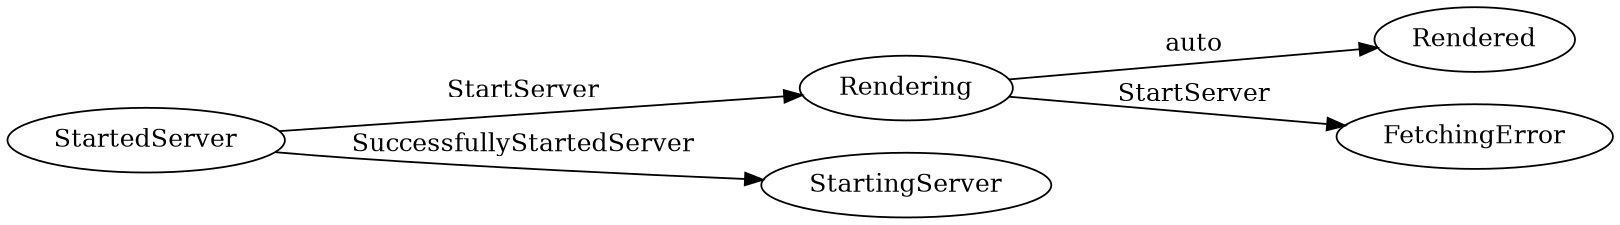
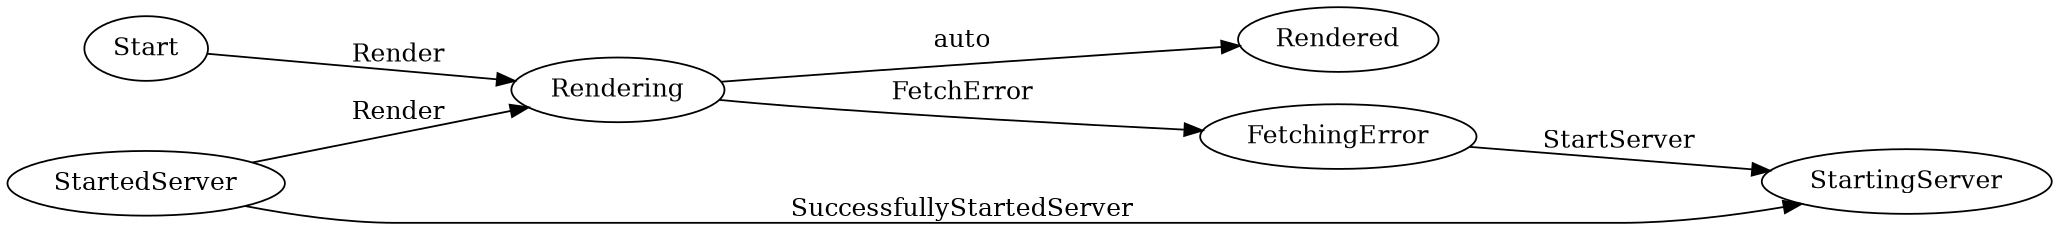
node "Start": added
edge "StartedServer" -> "Rendering": label "StartServer" -> "Render"
edge "Rendering" -> "FetchingError": label "StartServer" -> "FetchError"
edge "FetchingError" -> "StartingServer": added, label "StartServer"
